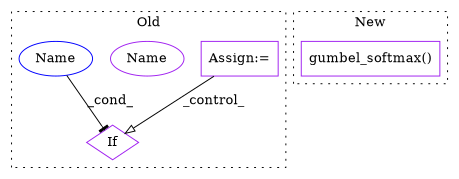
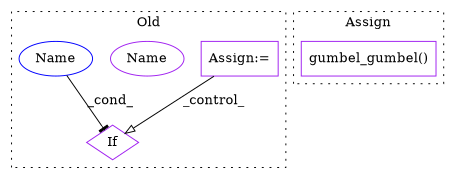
cluster "New": label "New" -> "Assign"
node "gumbel_softmax()": label "gumbel_softmax()" -> "gumbel_gumbel()"
